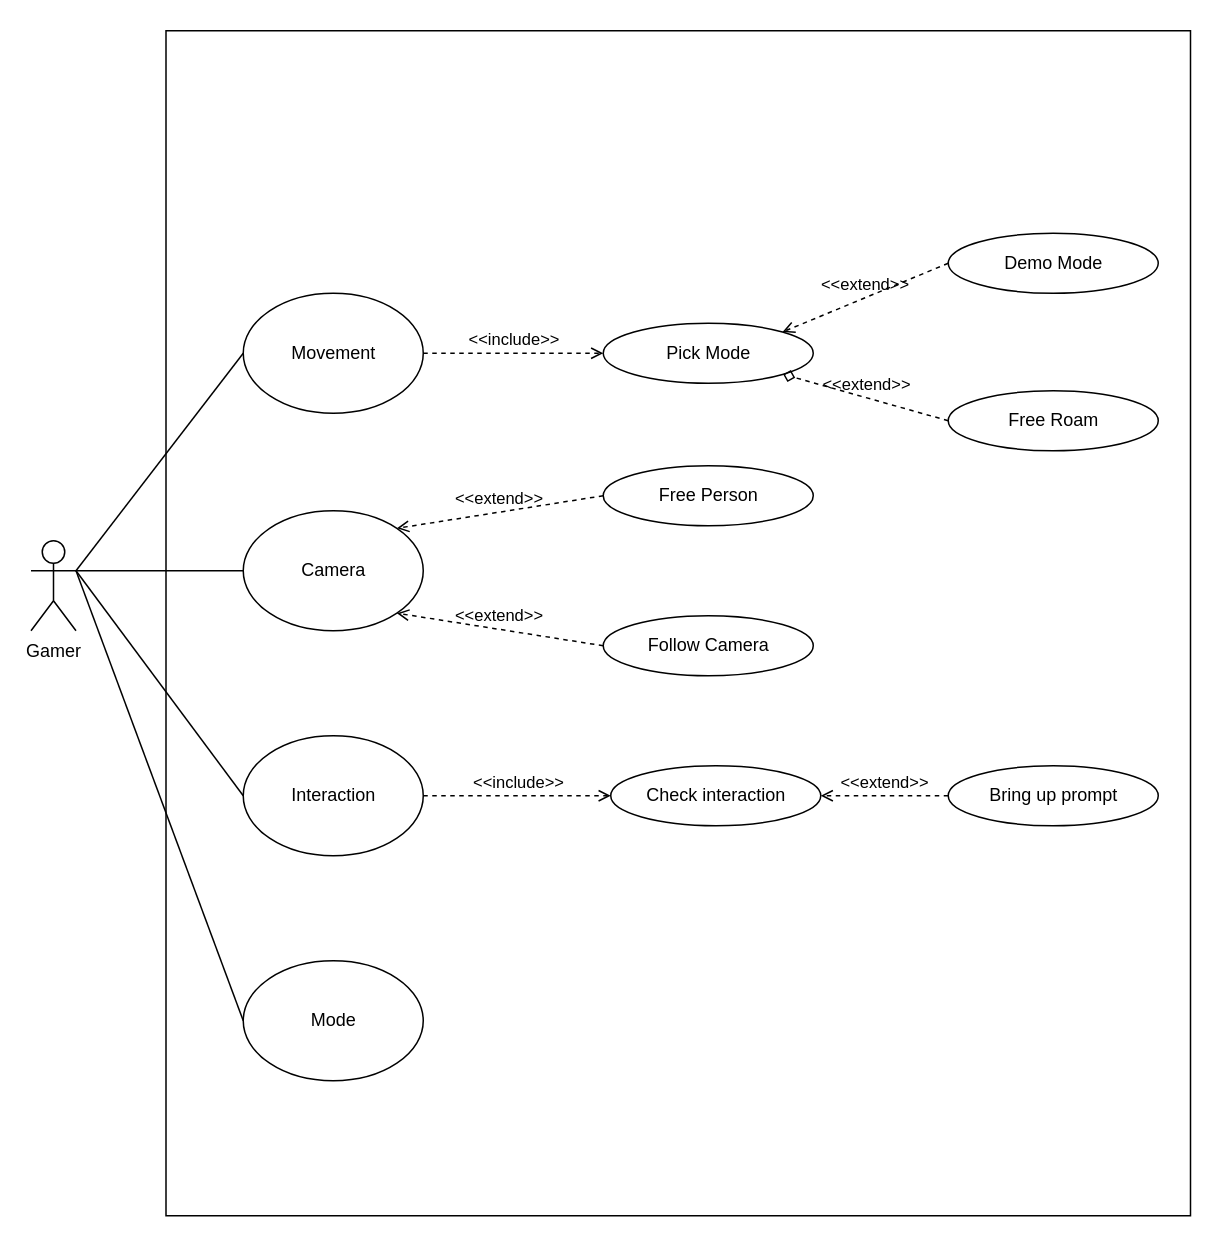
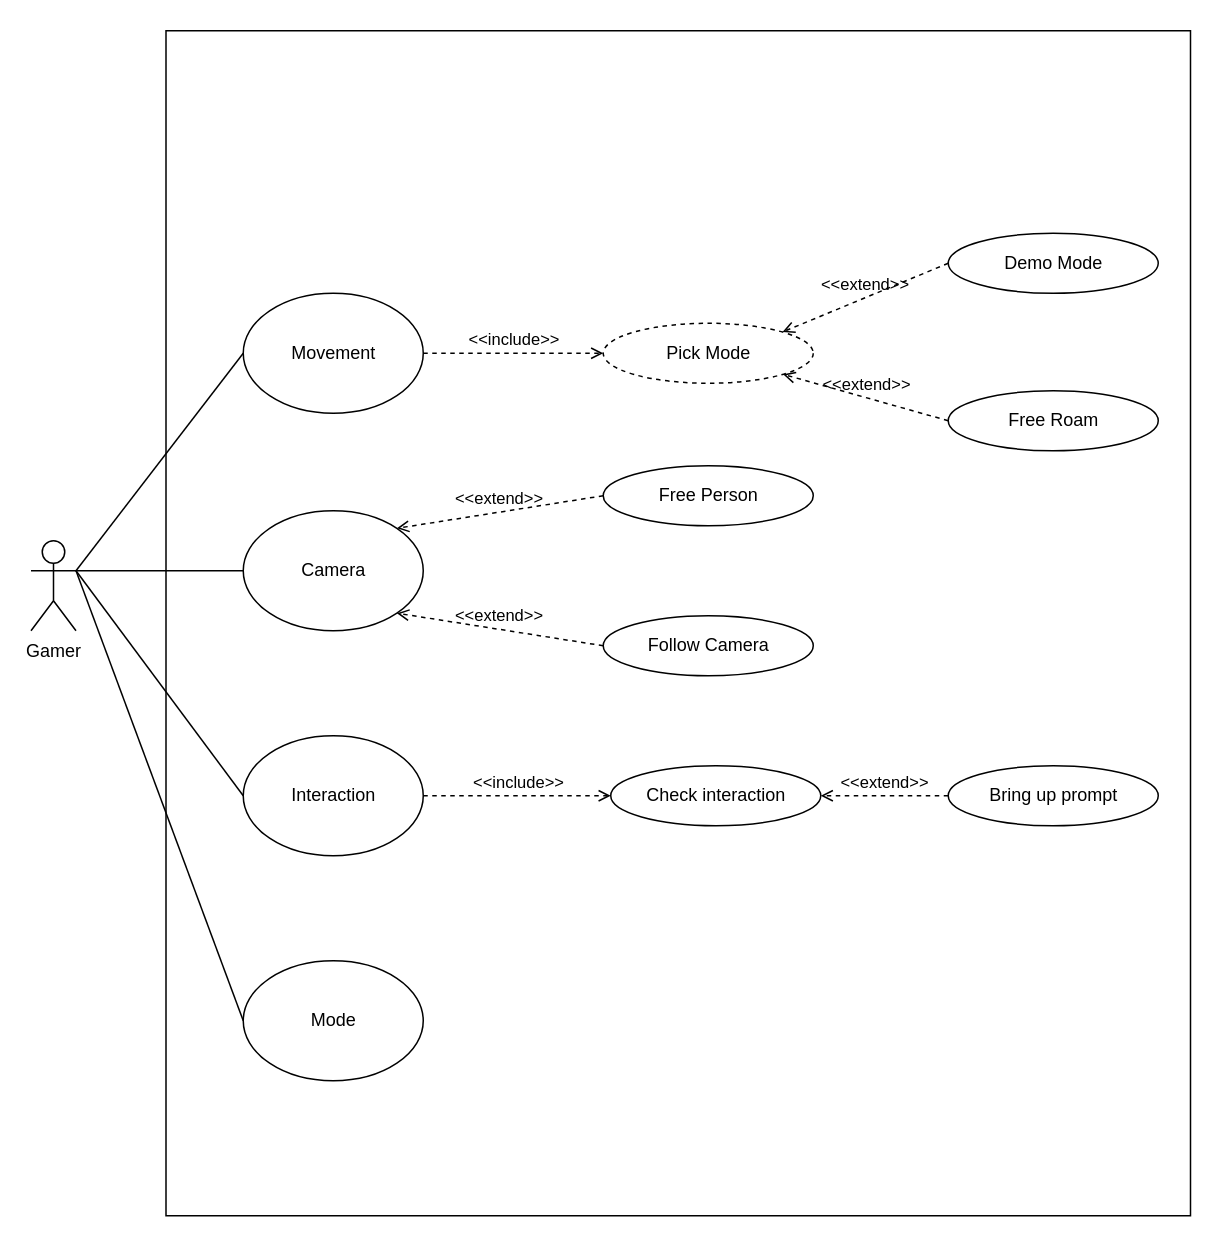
node "Pick Mode": style solid -> dashed
edge "Free Roam" -> "Pick Mode": arrowhead diamond -> open
